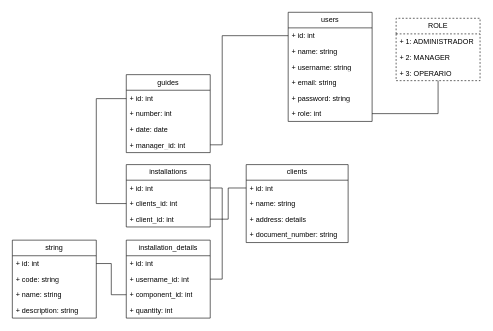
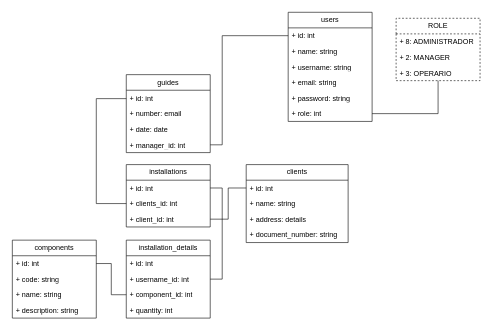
node "+ 1: ADMINISTRADOR": label "+ 1: ADMINISTRADOR" -> "+ 8: ADMINISTRADOR"
node "+ number: int": label "+ number: int" -> "+ number: email"
node "string": label "string" -> "components"
